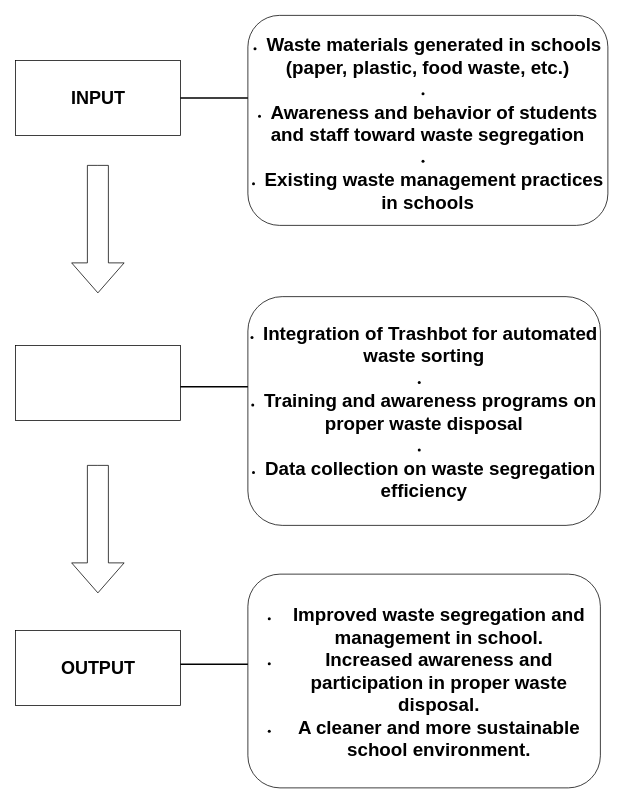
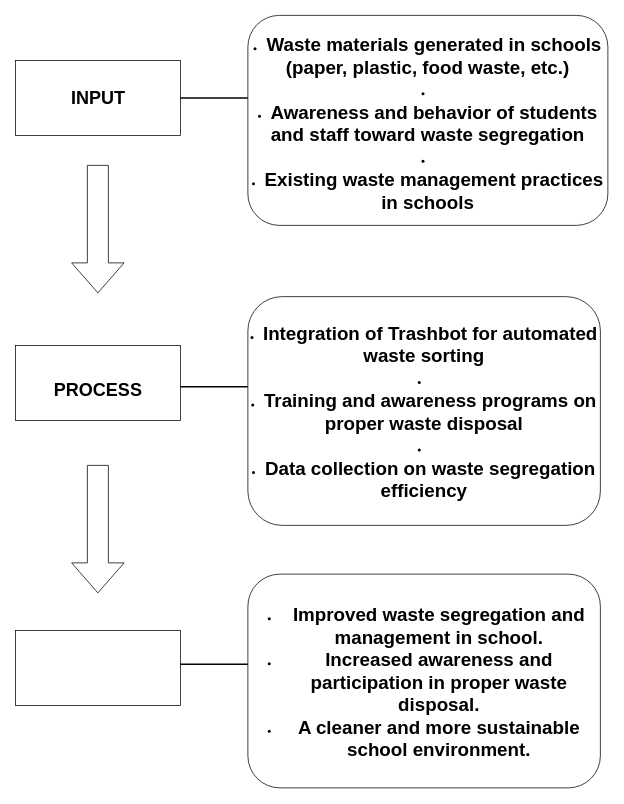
node "PROCESS": added
node "OUTPUT": removed
